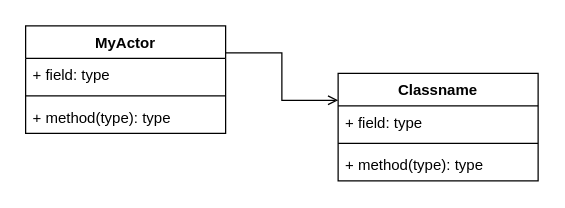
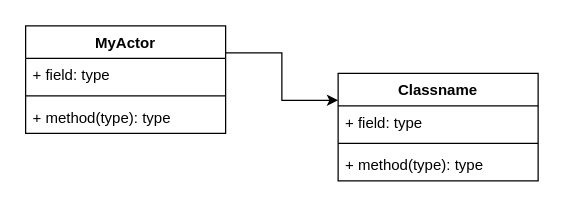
edge "MyActor" -> "Classname": arrowhead open -> classic
